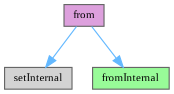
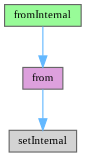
edge "from" -> "fromInternal": reversed
